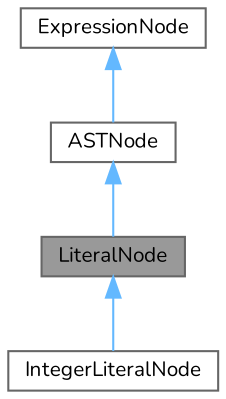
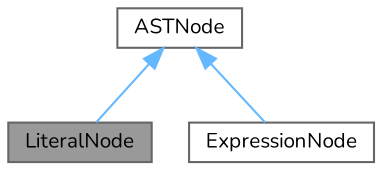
edge "ASTNode" -> "ExpressionNode": reversed
node "IntegerLiteralNode": removed
